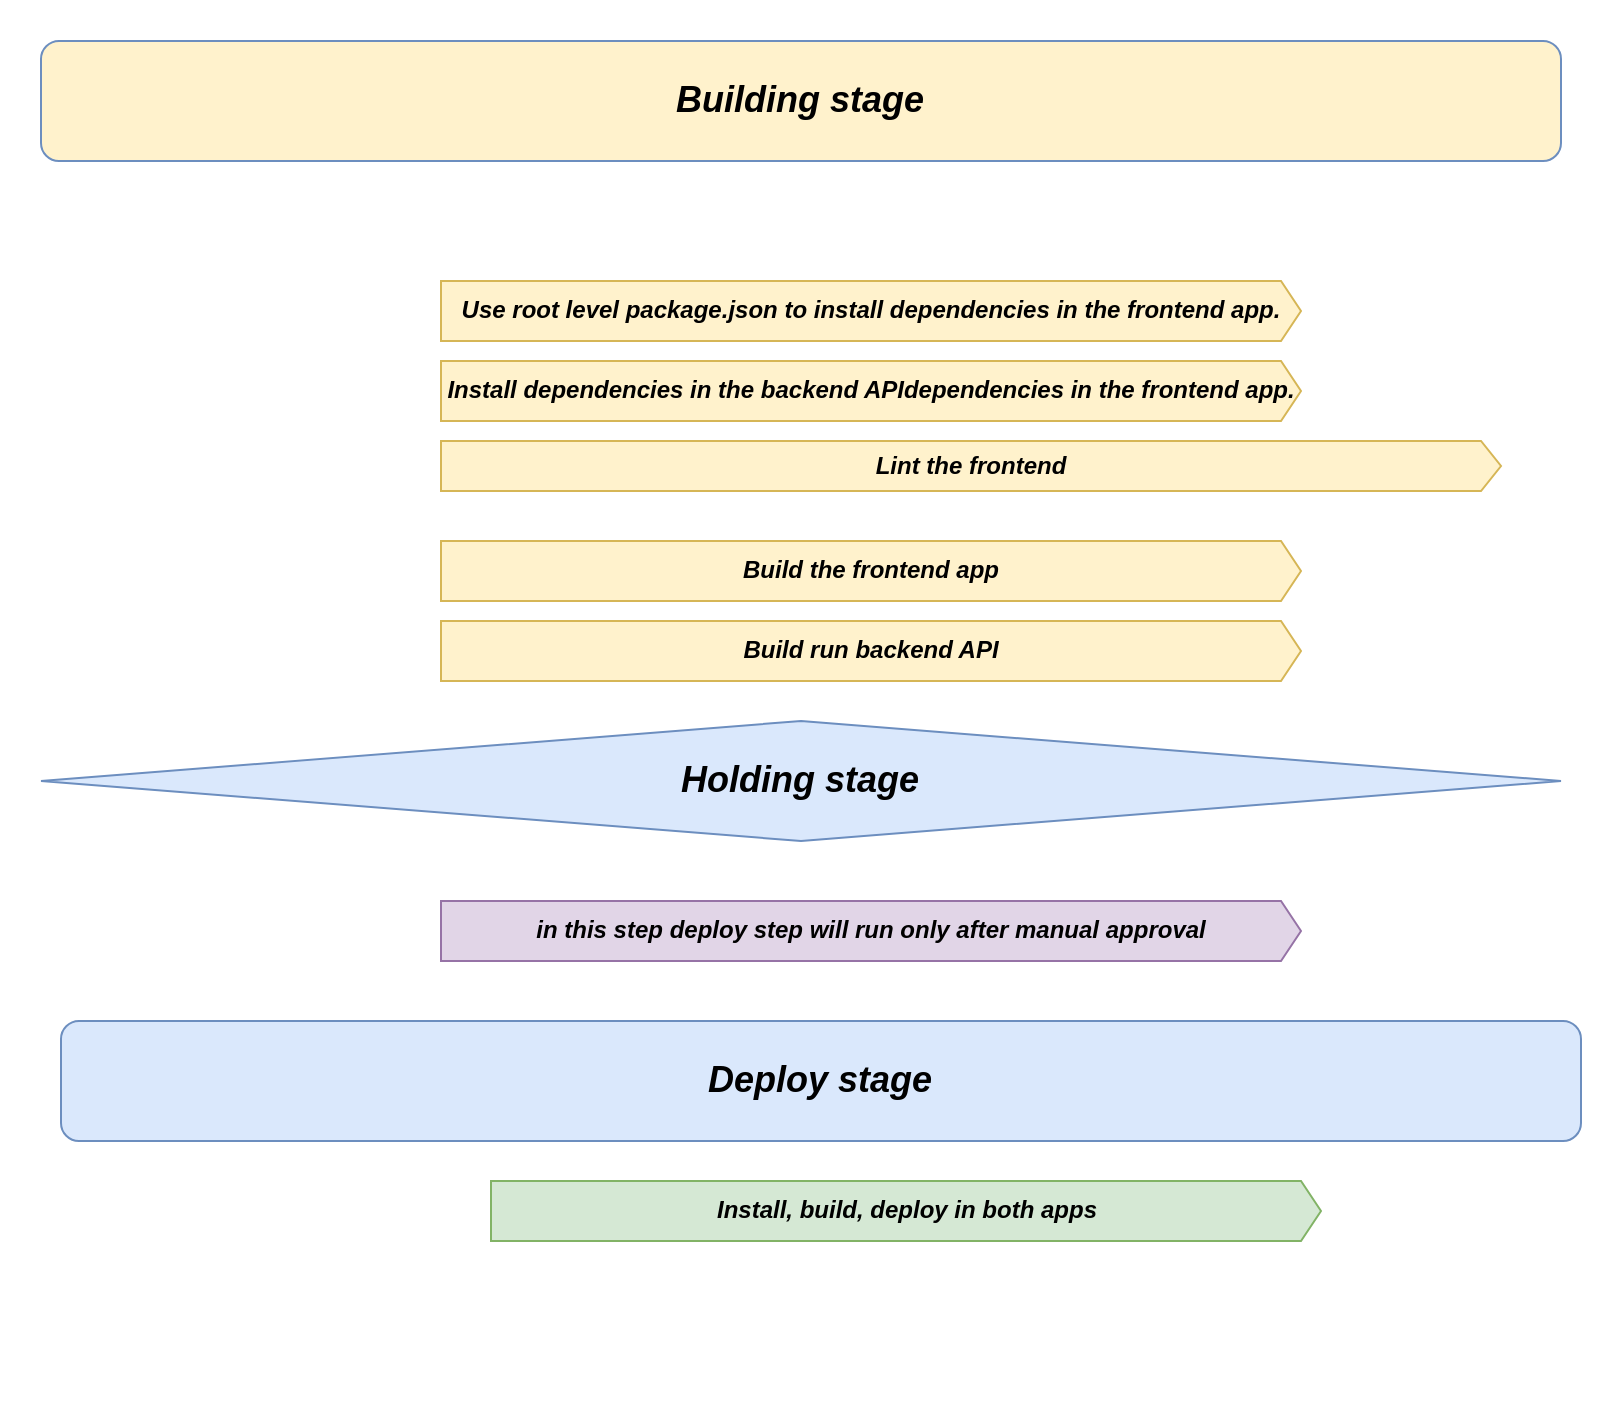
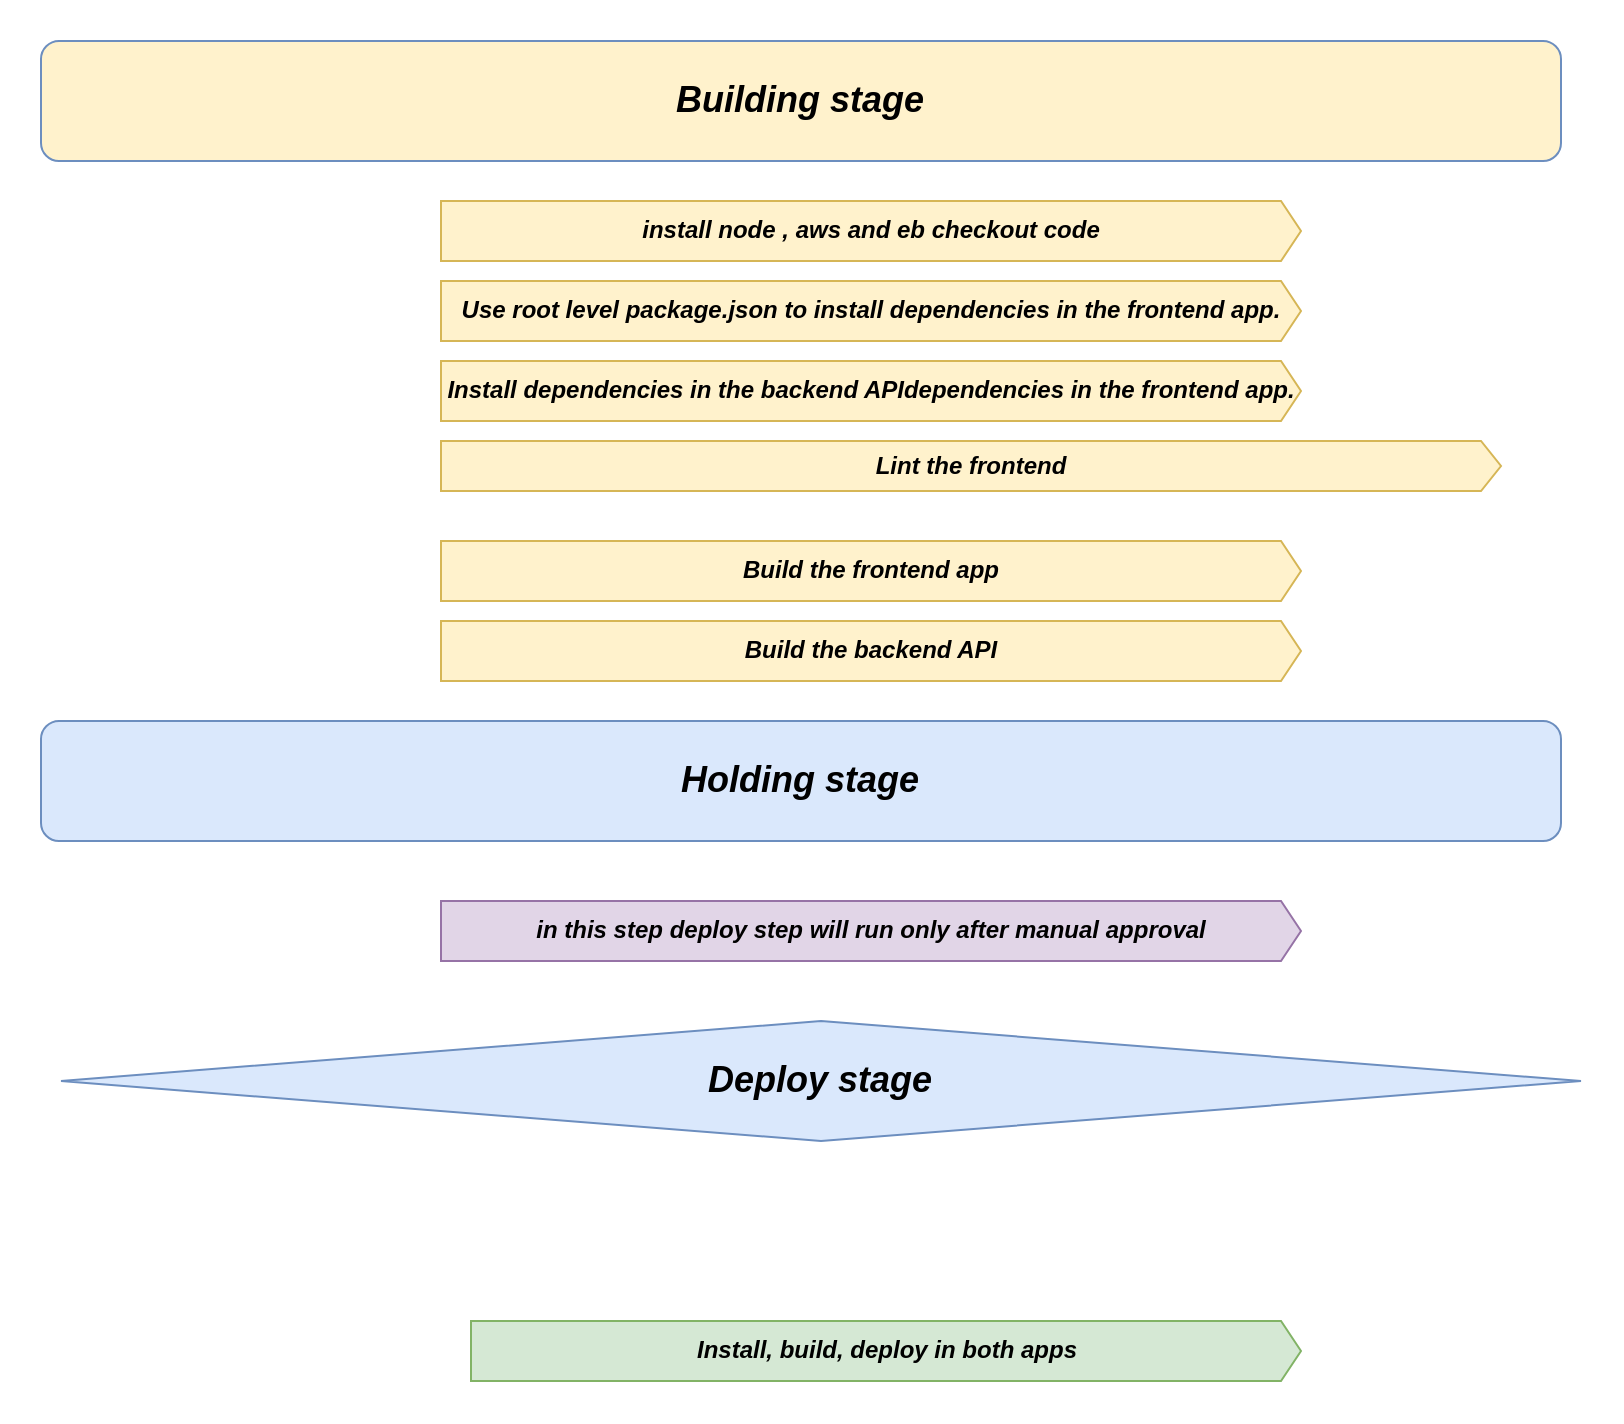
node "install node , aws and eb checkout code": added
node "Build run backend API": label "Build run backend API" -> "Build the backend API"
node "Holding stage": shape diamond -> rounded rectangle
node "Deploy stage": shape rounded rectangle -> diamond
node "Install, build, deploy in both apps": moved (906, 1211) -> (886, 1351)
